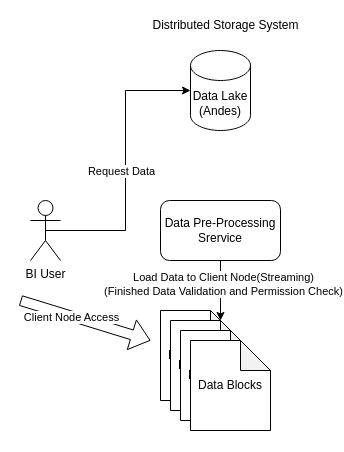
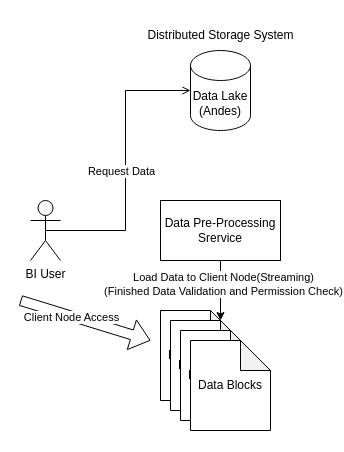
node "Distributed Storage System": moved (226, 26) -> (221, 36)
edge "BI User" -> "Data Lake (Andes)": arrowhead classic -> open
node "Data Pre-Processing Srervice": shape rounded rectangle -> rectangle
